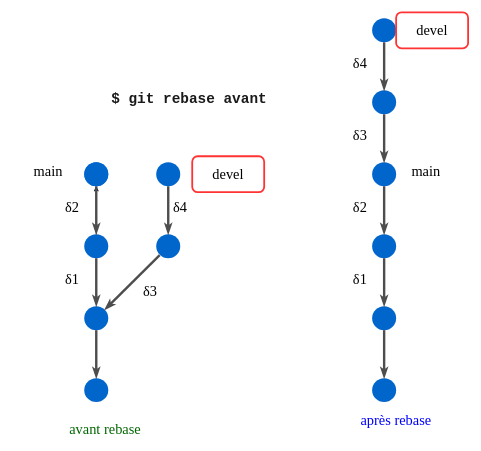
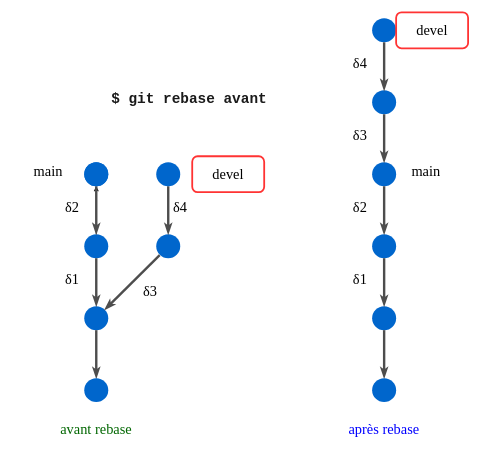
node "après rebase": moved (396, 420) -> (384, 429)
node "avant rebase": moved (105, 429) -> (96, 429)
